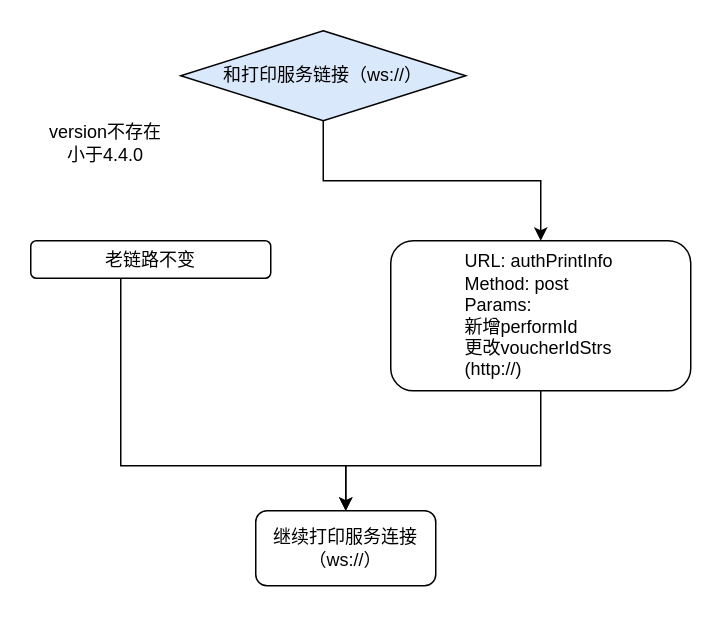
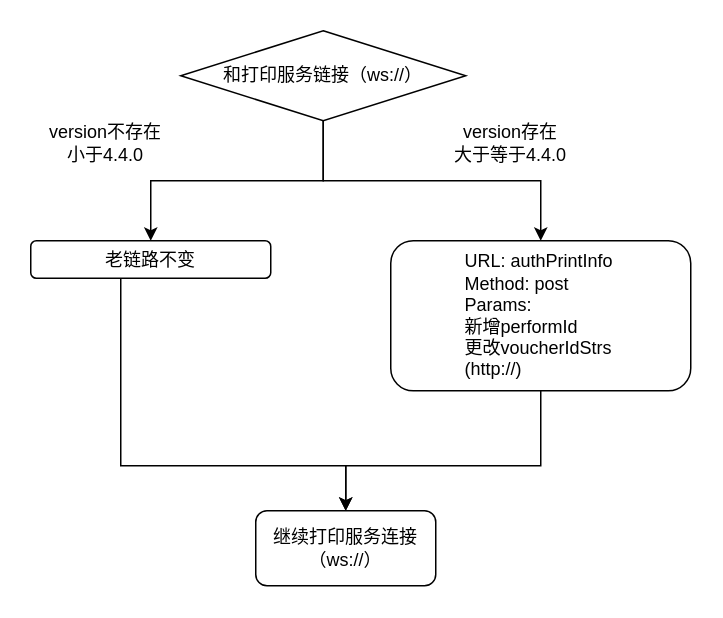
node "和打印服务链接（ws://）": fillcolor #dae8fc -> #ffffff
node "version存在 大于等于4.4.0": added
edge "和打印服务链接（ws://）" -> "老链路不变": added
